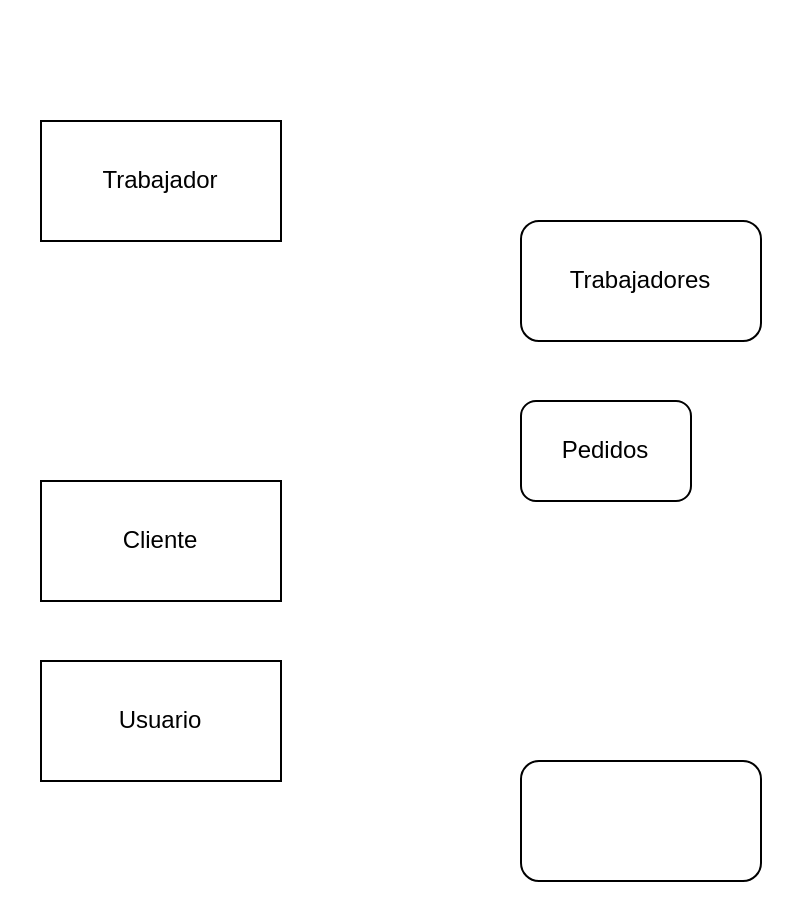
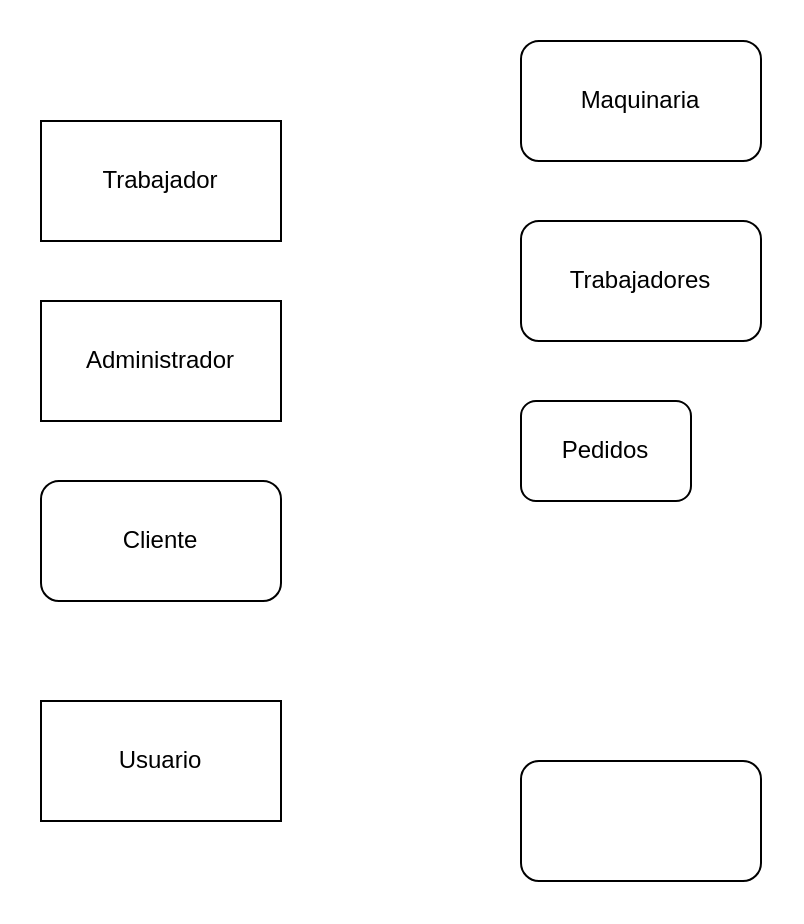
node "Maquinaria": added
node "Administrador": added
node "Cliente": shape rectangle -> rounded rectangle
node "Usuario": moved (161, 721) -> (161, 761)
